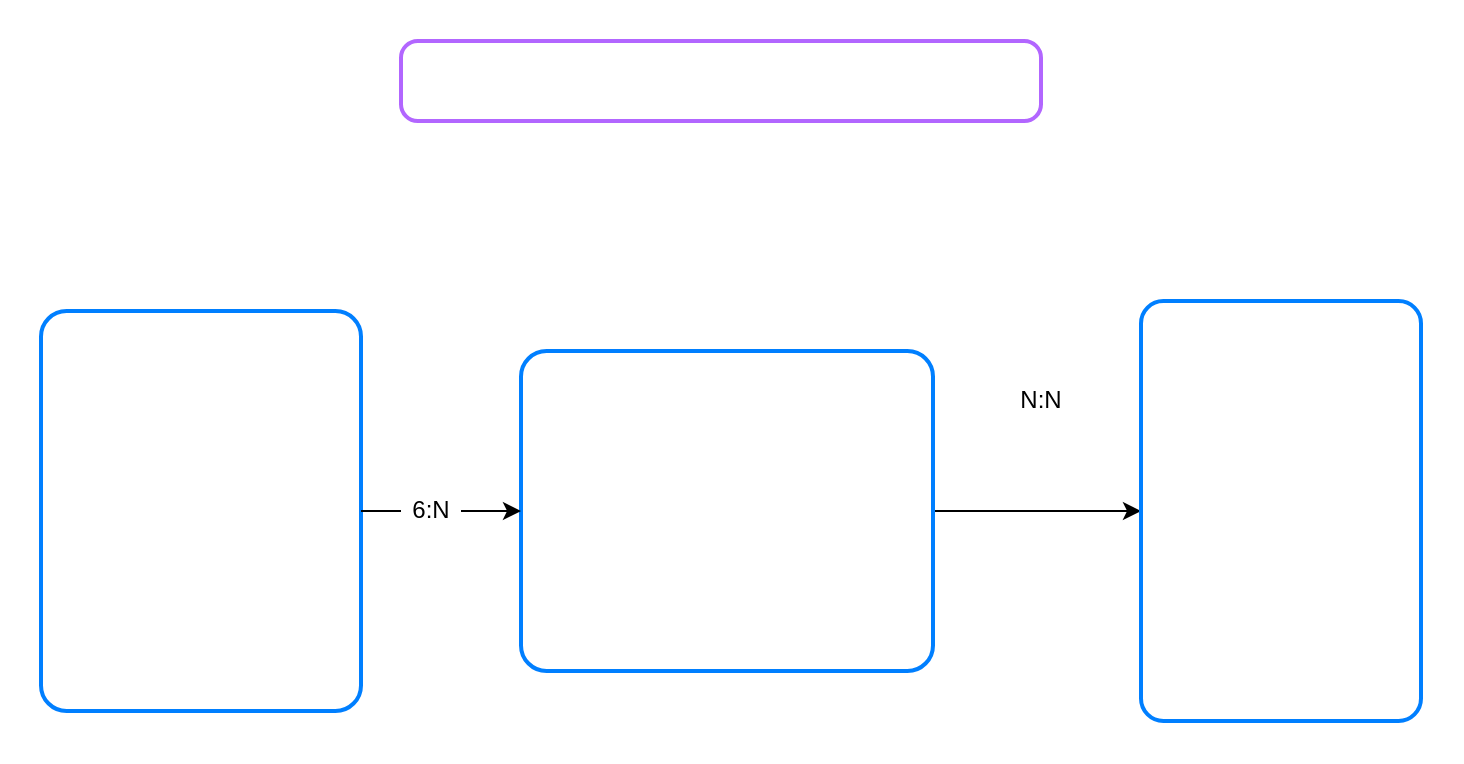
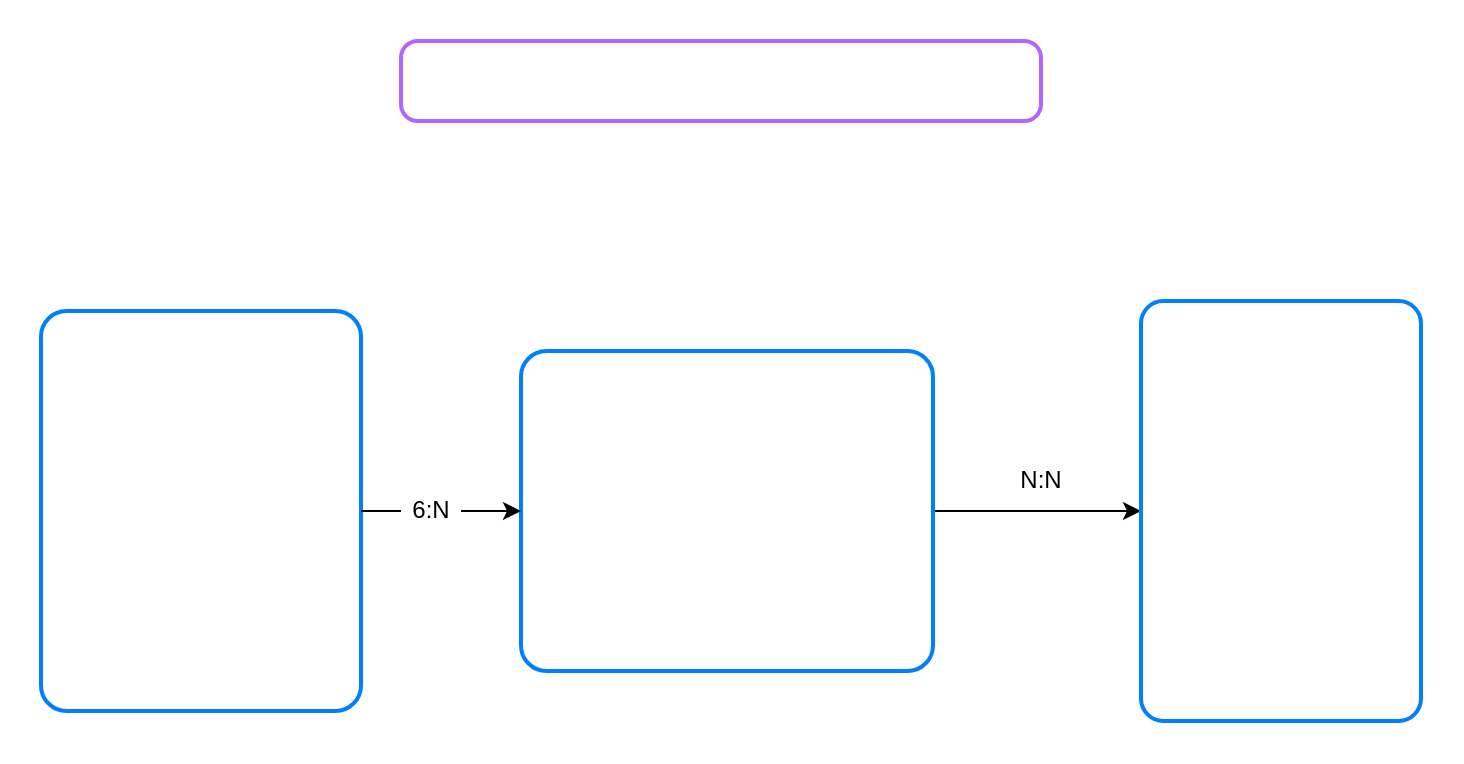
node "N:N": moved (1041, 401) -> (1041, 481)
